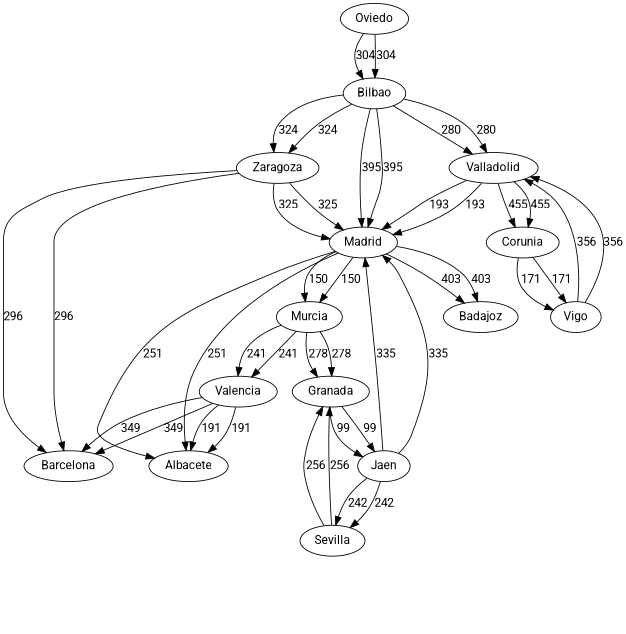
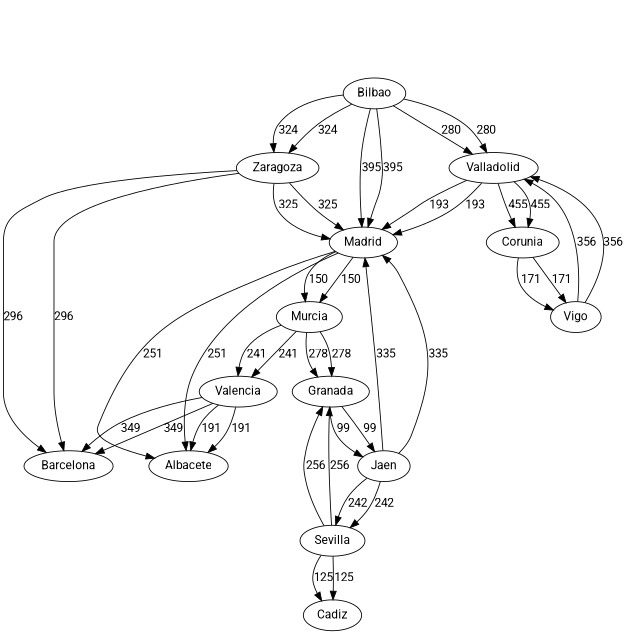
node "Oviedo": removed
node "Badajoz": removed
node "Cadiz": added
